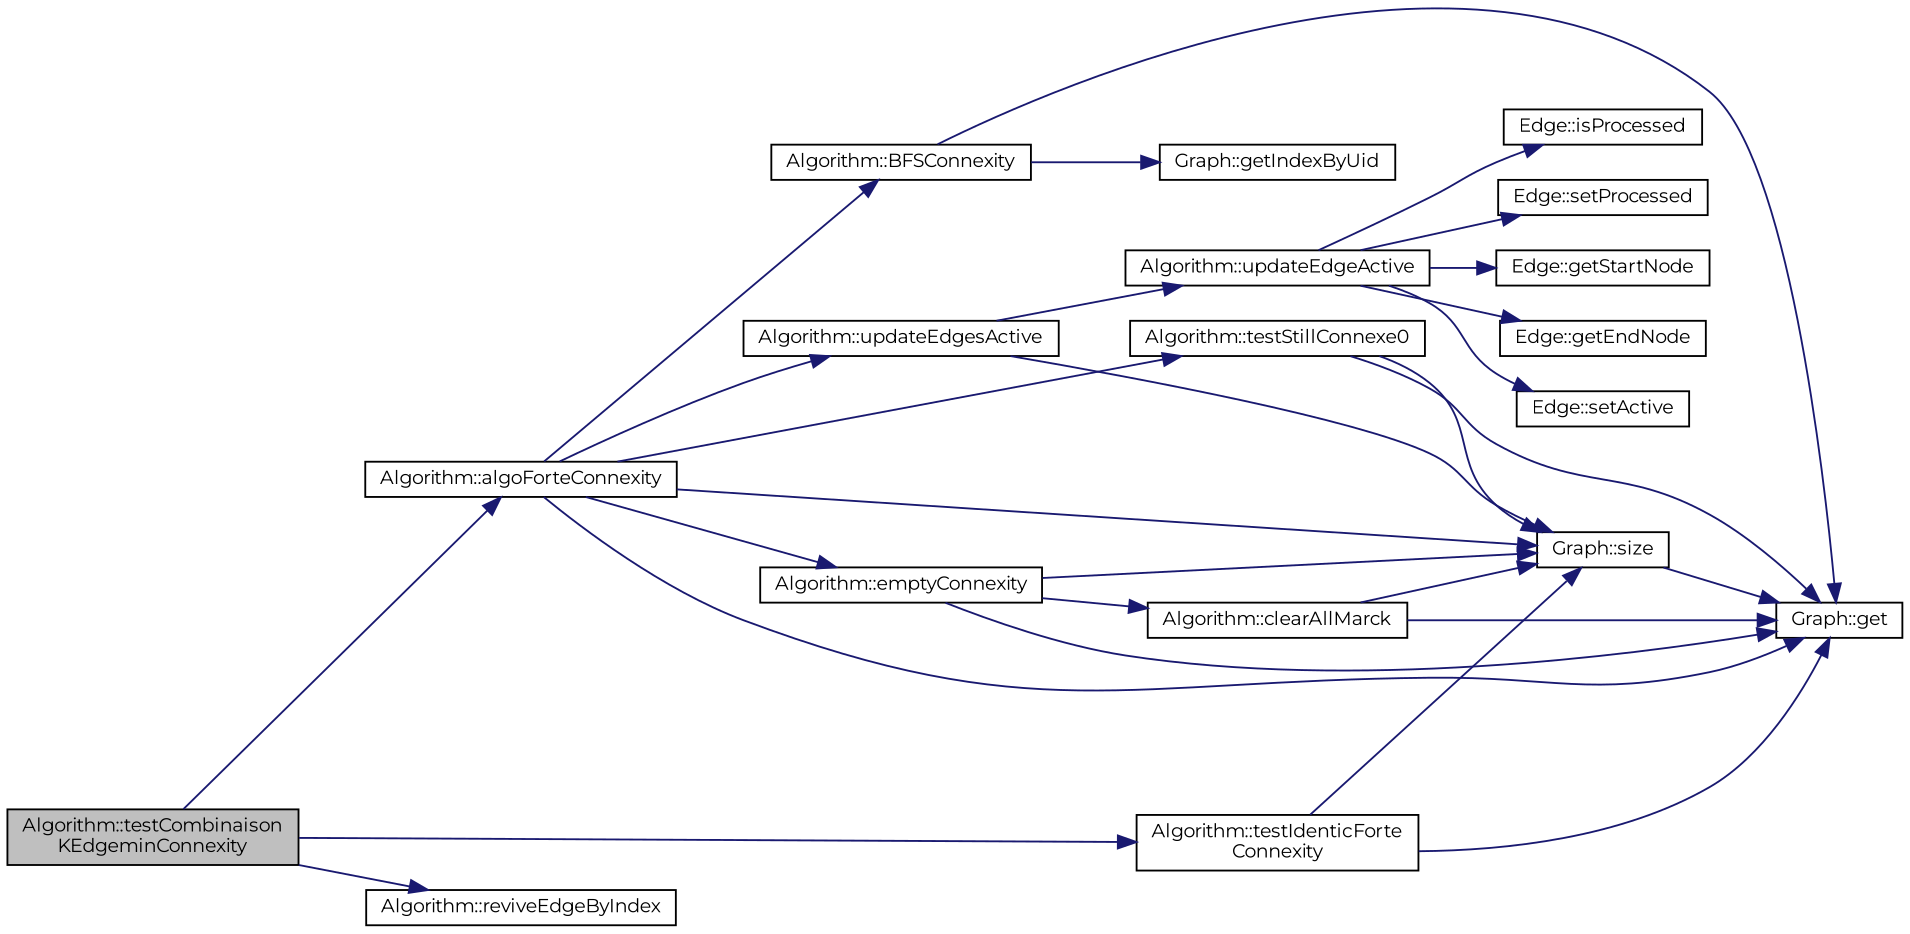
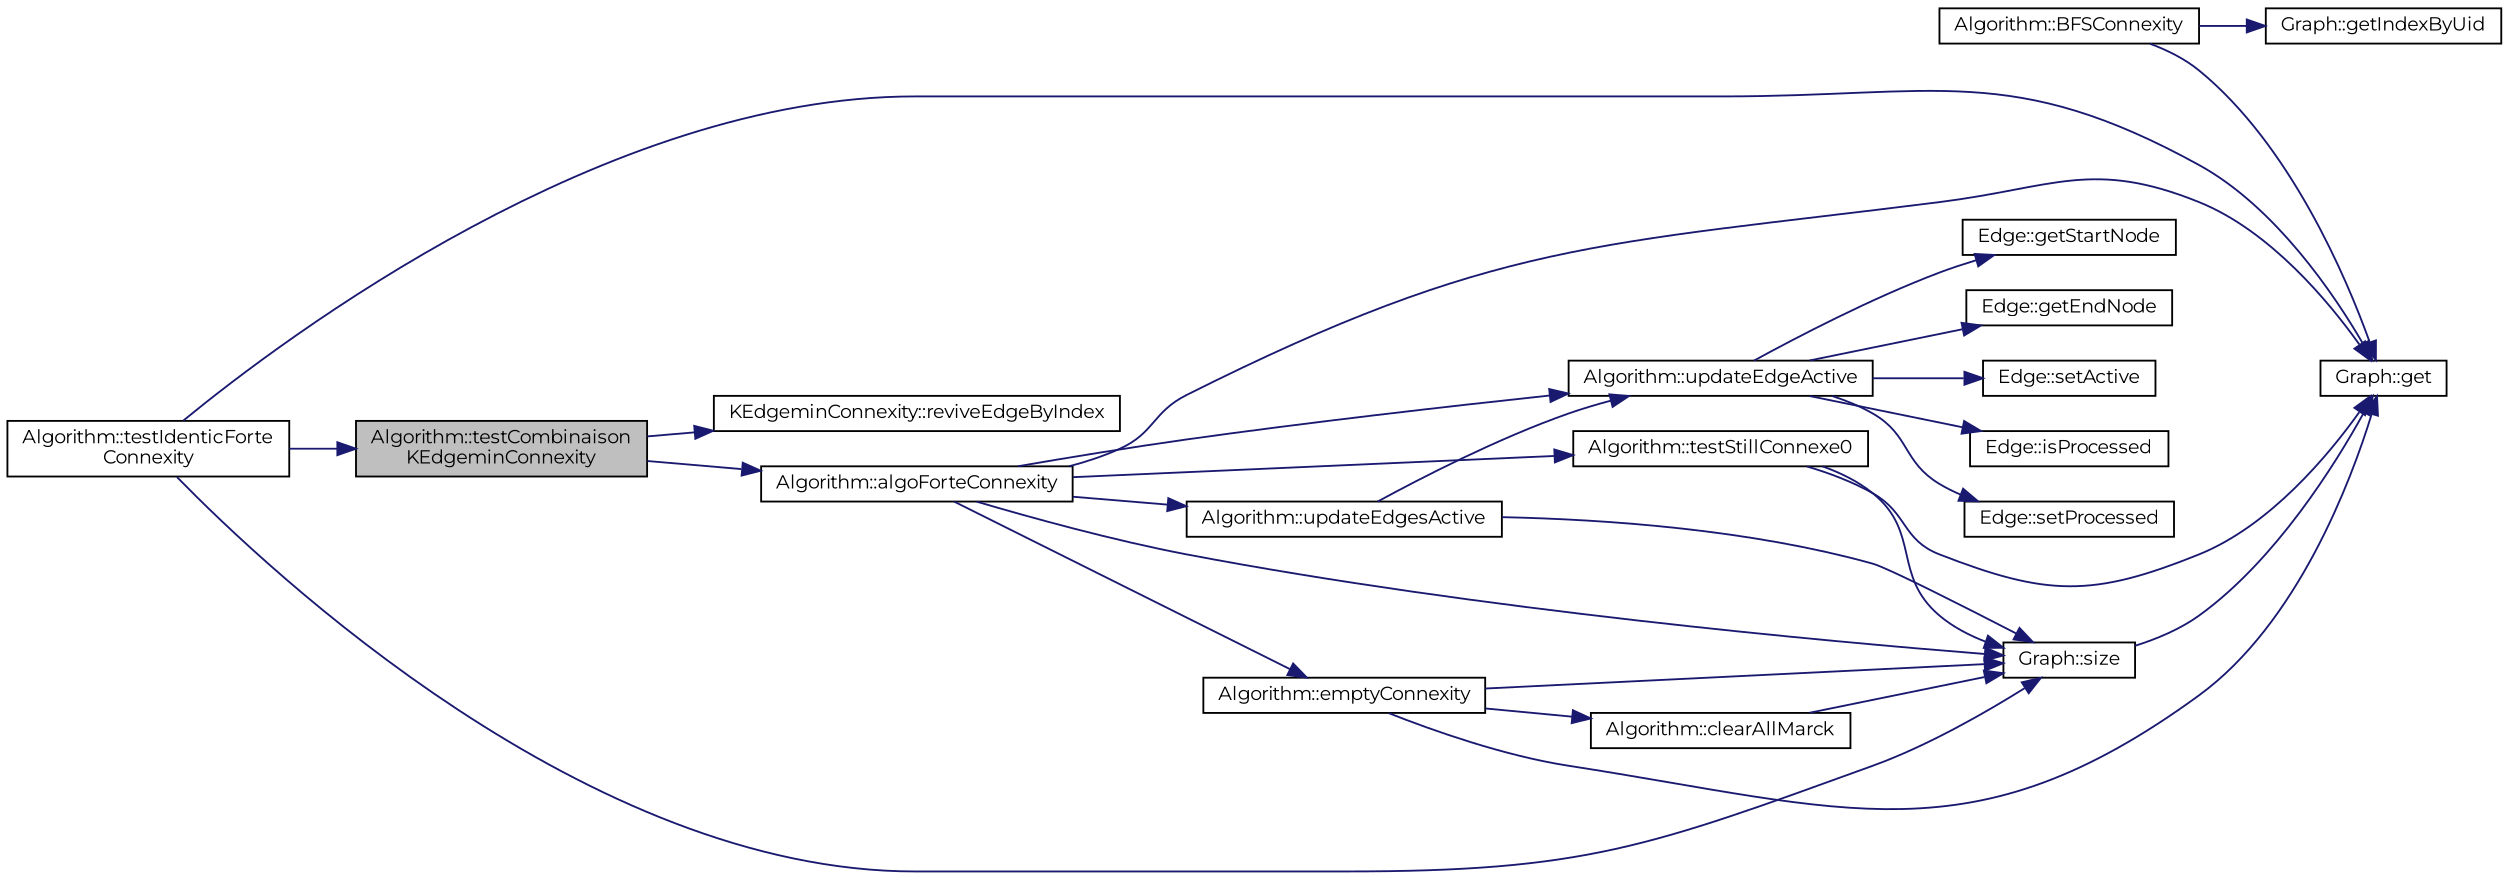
edge "Algorithm::algoForteConnexity" -> "Algorithm::BFSConnexity": now "Algorithm::algoForteConnexity" -> "Algorithm::updateEdgeActive"
edge "Algorithm::clearAllMarck" -> "Graph::get": removed
edge "Algorithm::testCombinaison KEdgeminConnexity" -> "Algorithm::testIdenticForte Connexity": reversed
node "Algorithm::reviveEdgeByIndex": label "Algorithm::reviveEdgeByIndex" -> "KEdgeminConnexity::reviveEdgeByIndex"
